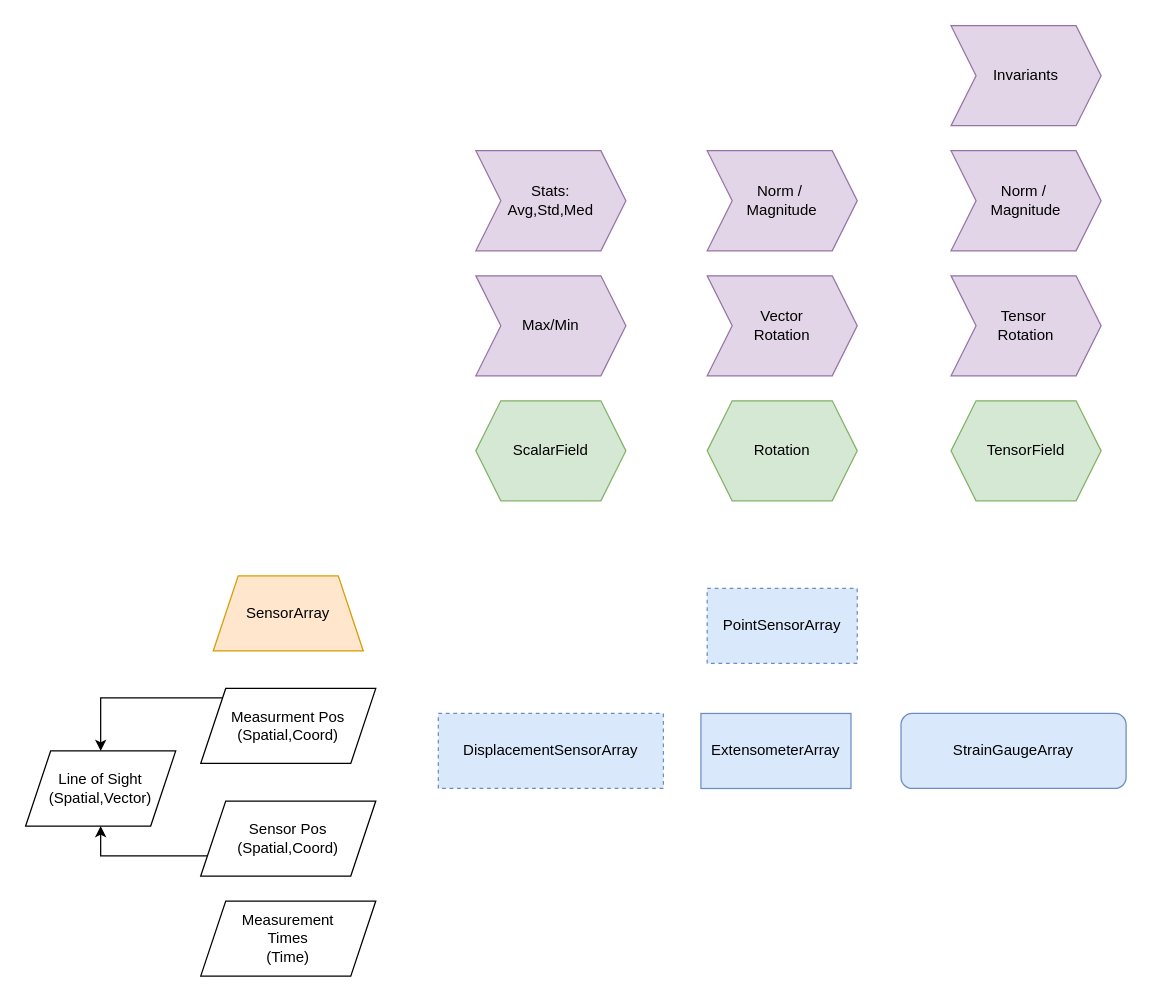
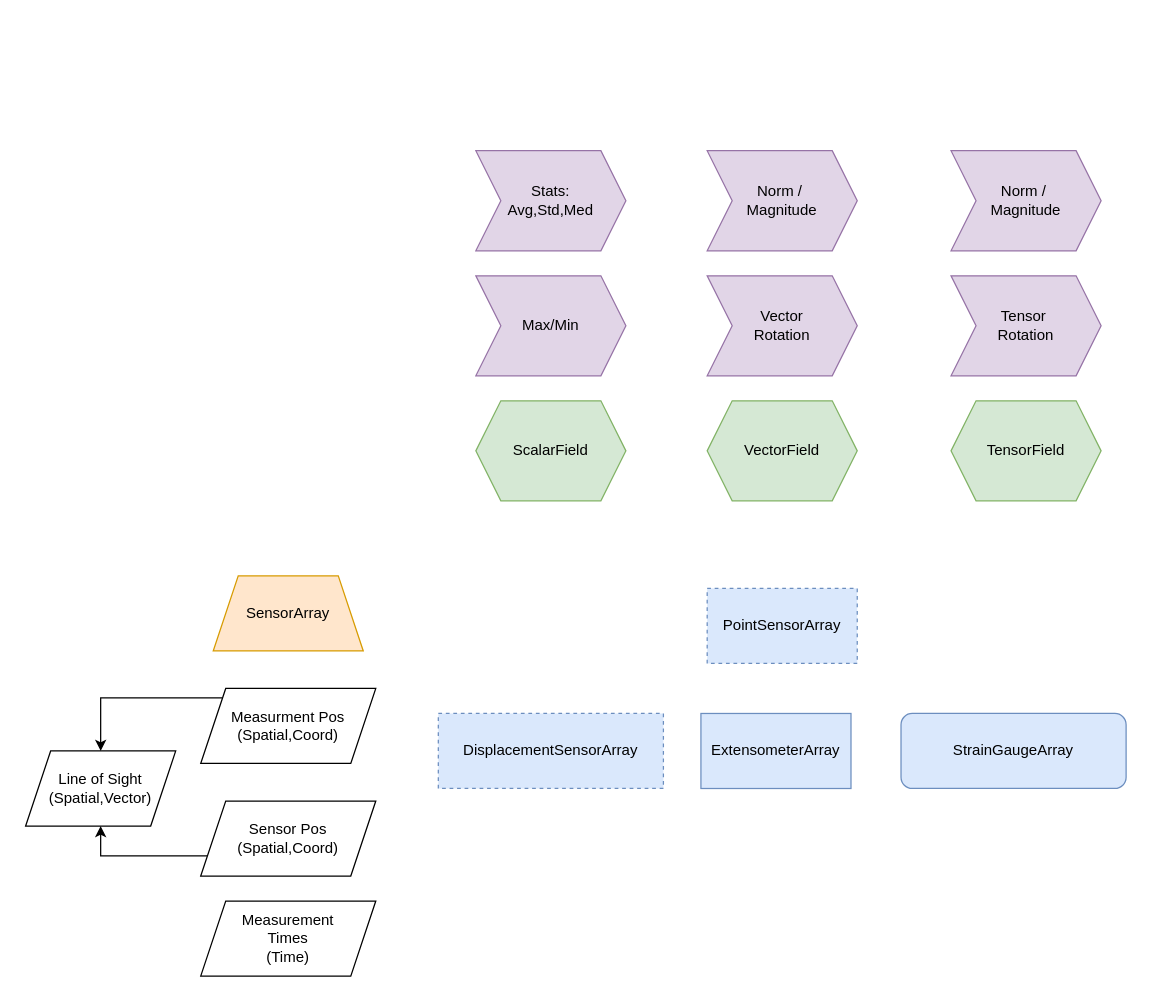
node "Invariants": removed
node "Rotation": label "Rotation" -> "VectorField"
